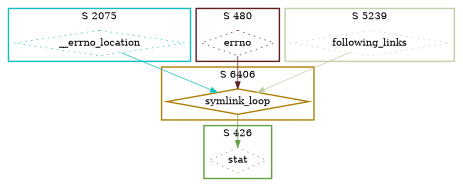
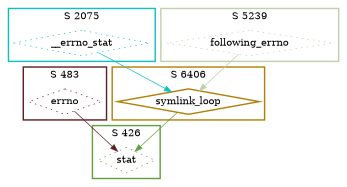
cluster "S 480": label "S 480" -> "S 483"
node "__errno_location": label "__errno_location" -> "__errno_stat"
node "following_links": label "following_links" -> "following_errno"
edge "errno" -> "symlink_loop": now "errno" -> "stat"
